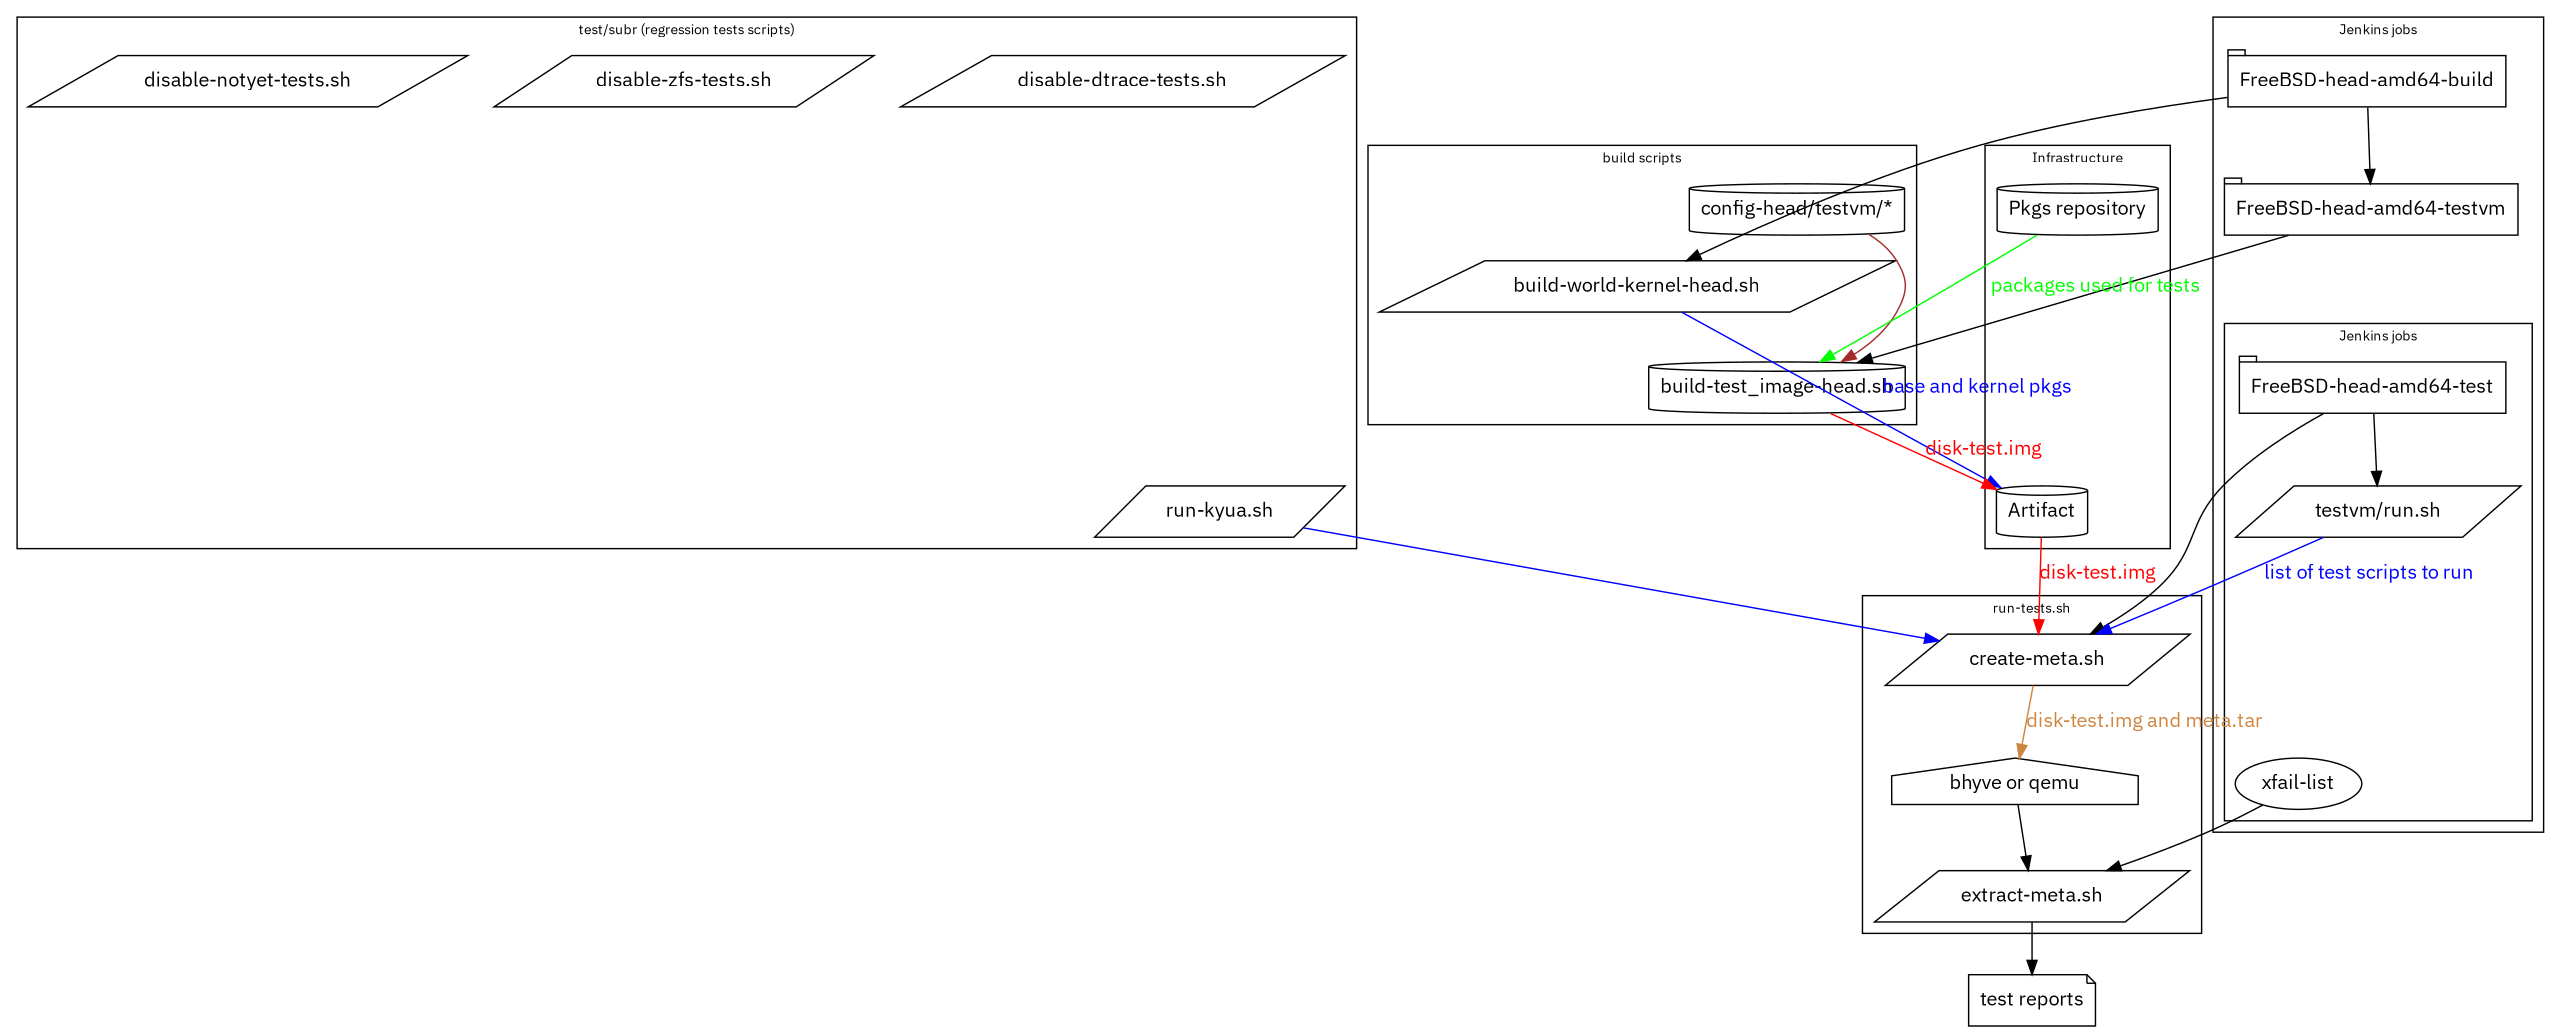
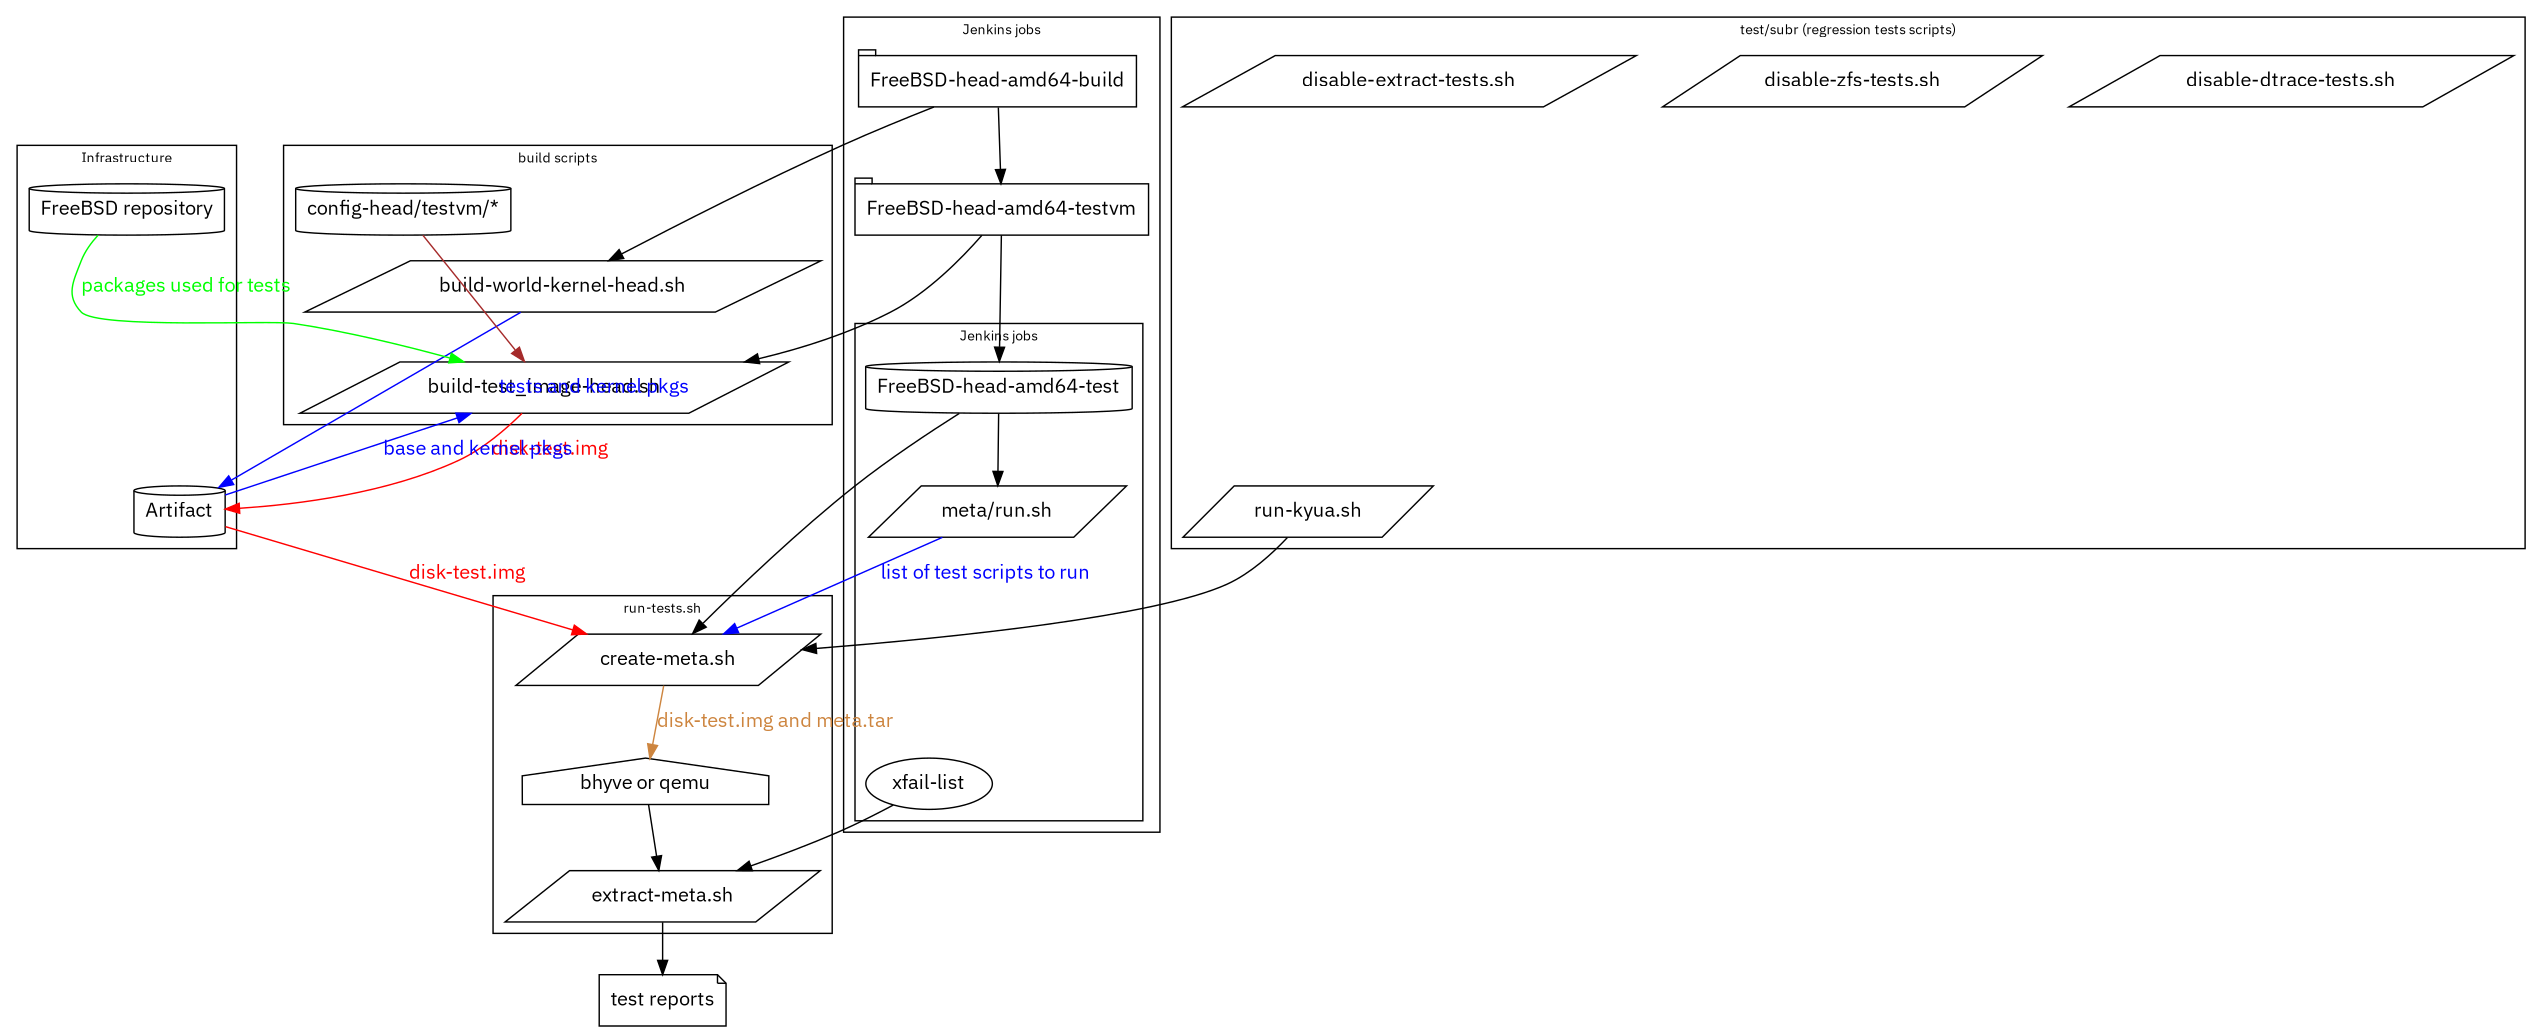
node "disable-notyet-tests.sh": label "disable-notyet-tests.sh" -> "disable-extract-tests.sh"
node "Pkgs repository": label "Pkgs repository" -> "FreeBSD repository"
edge "FreeBSD-head-amd64-testvm" -> "FreeBSD-head-amd64-test": added
node "build-test_image-head.sh": shape cylinder -> parallelogram
edge "build-world-kernel-head.sh" -> "Artifact": label "base and kernel pkgs" -> "tests and kernel pkgs"
node "FreeBSD-head-amd64-test": shape tab -> cylinder
edge "Artifact" -> "build-test_image-head.sh": added, label "base and kernel pkgs"
node "testvm/run.sh": label "testvm/run.sh" -> "meta/run.sh"
edge "run-kyua.sh" -> "create-meta.sh": color blue -> black
